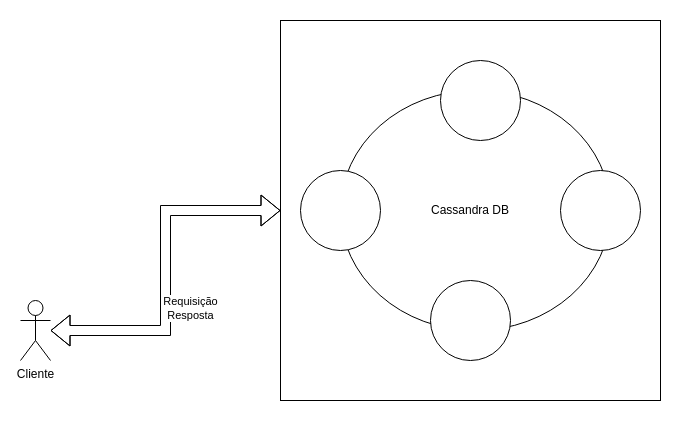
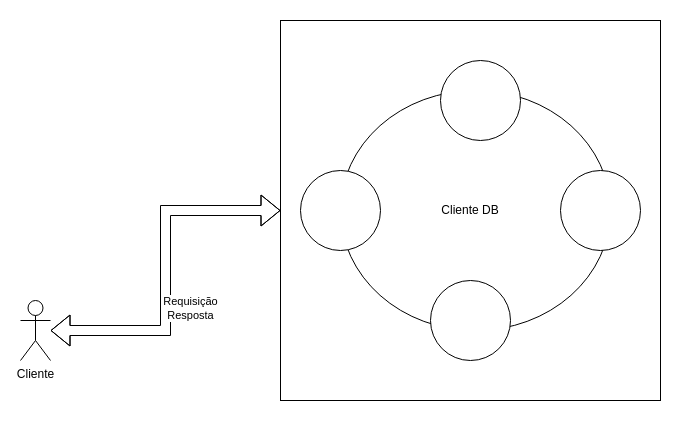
node "Cassandra DB": label "Cassandra DB" -> "Cliente DB"
